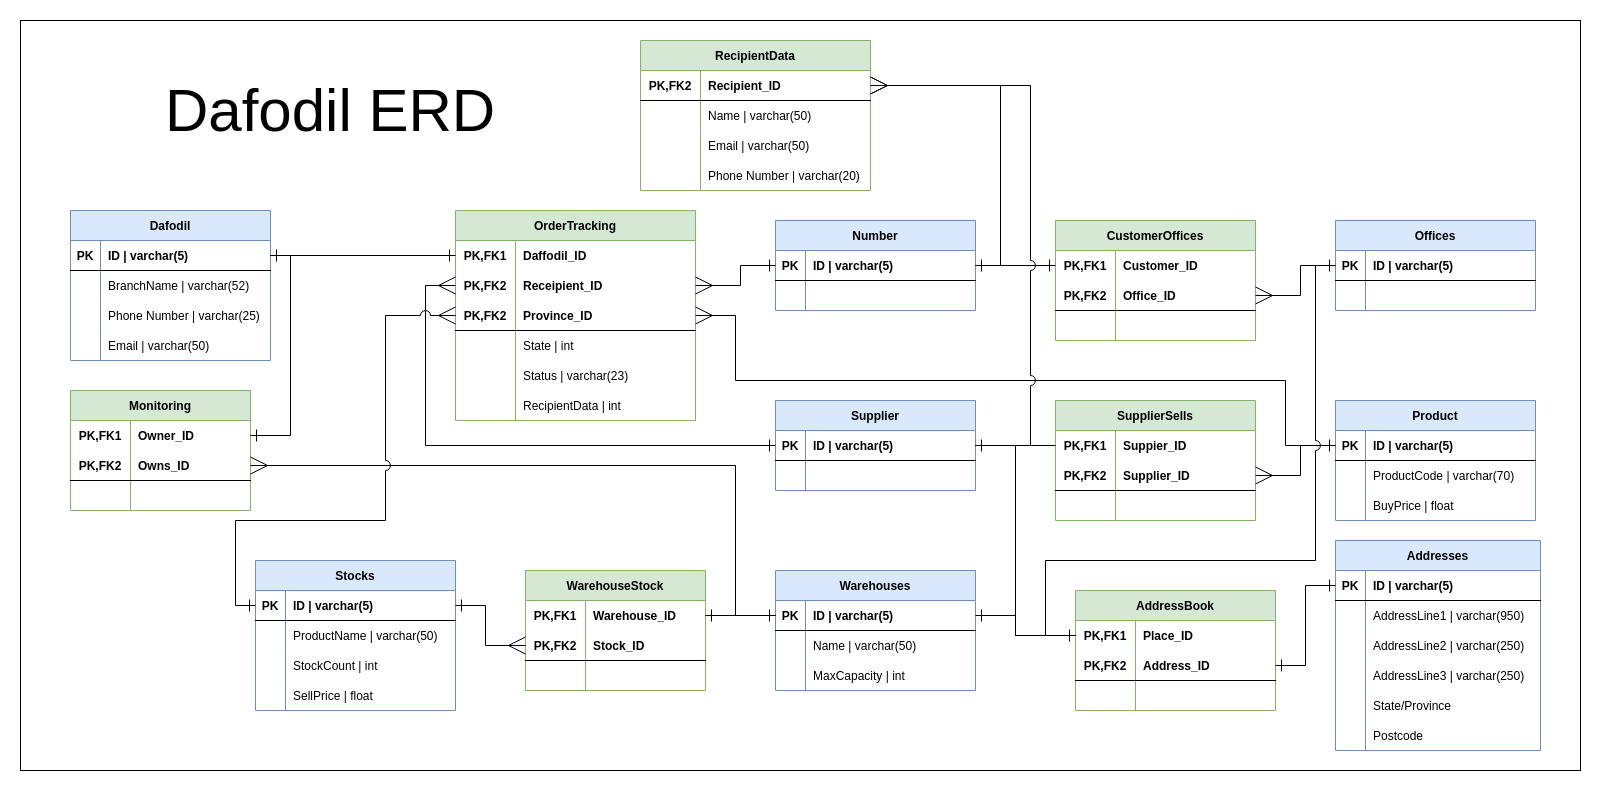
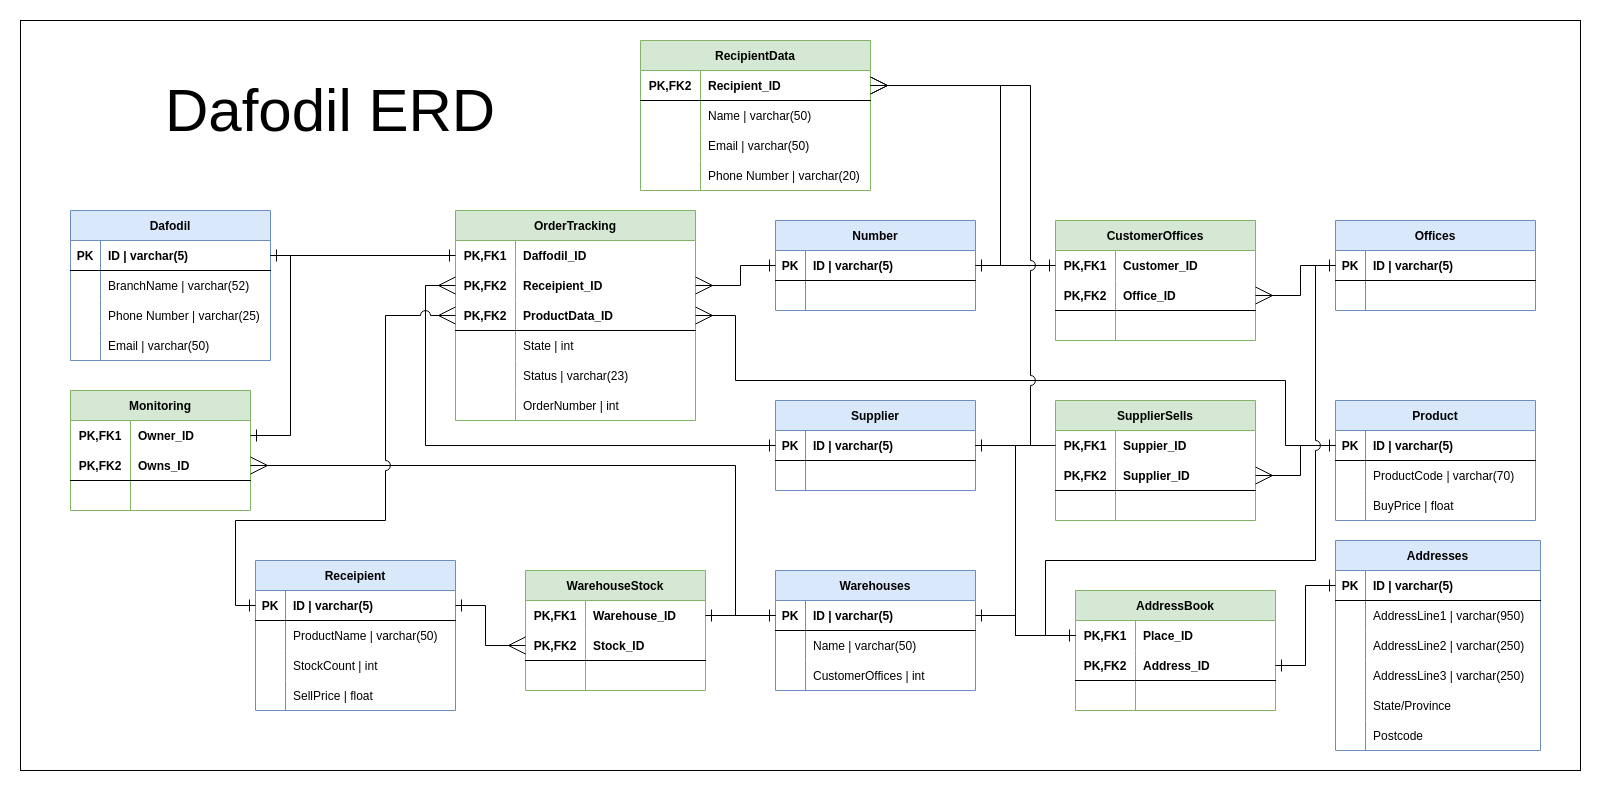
node "Province_ID": label "Province_ID" -> "ProductData_ID"
node "RecipientData | int": label "RecipientData | int" -> "OrderNumber | int"
node "Stocks": label "Stocks" -> "Receipient"
node "MaxCapacity | int": label "MaxCapacity | int" -> "CustomerOffices | int"
